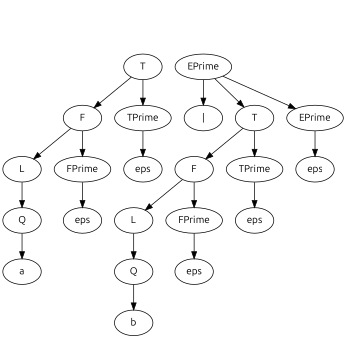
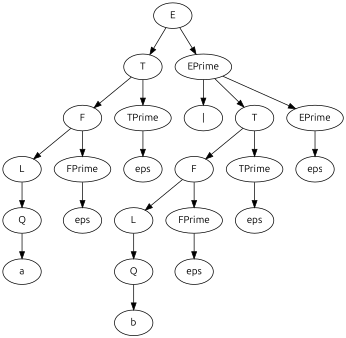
node "E": added
